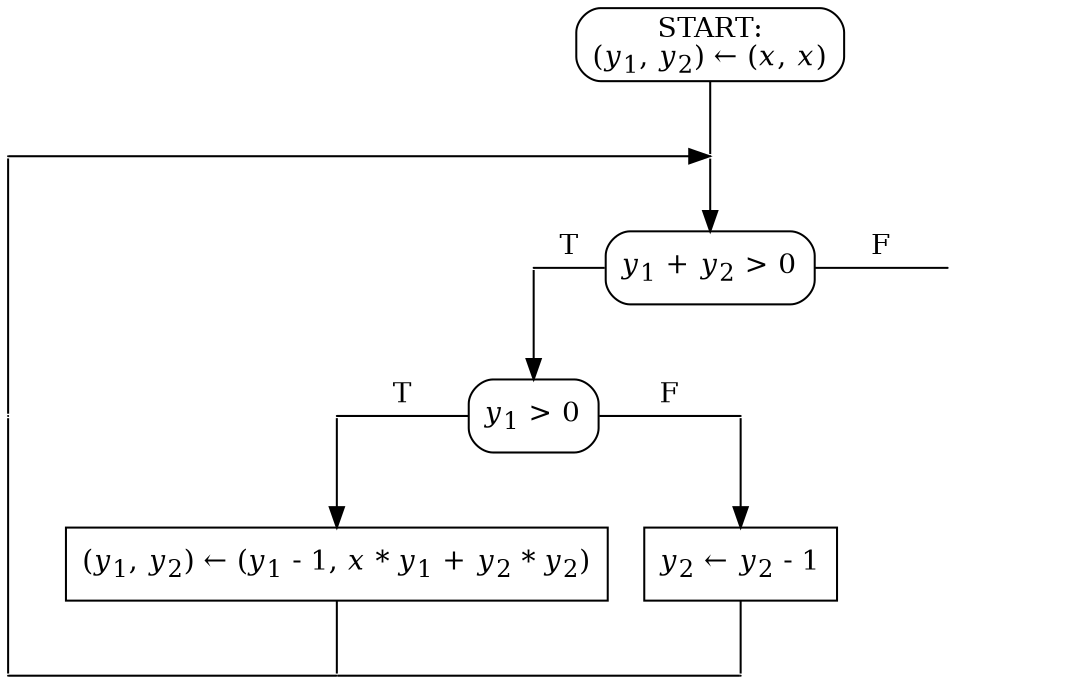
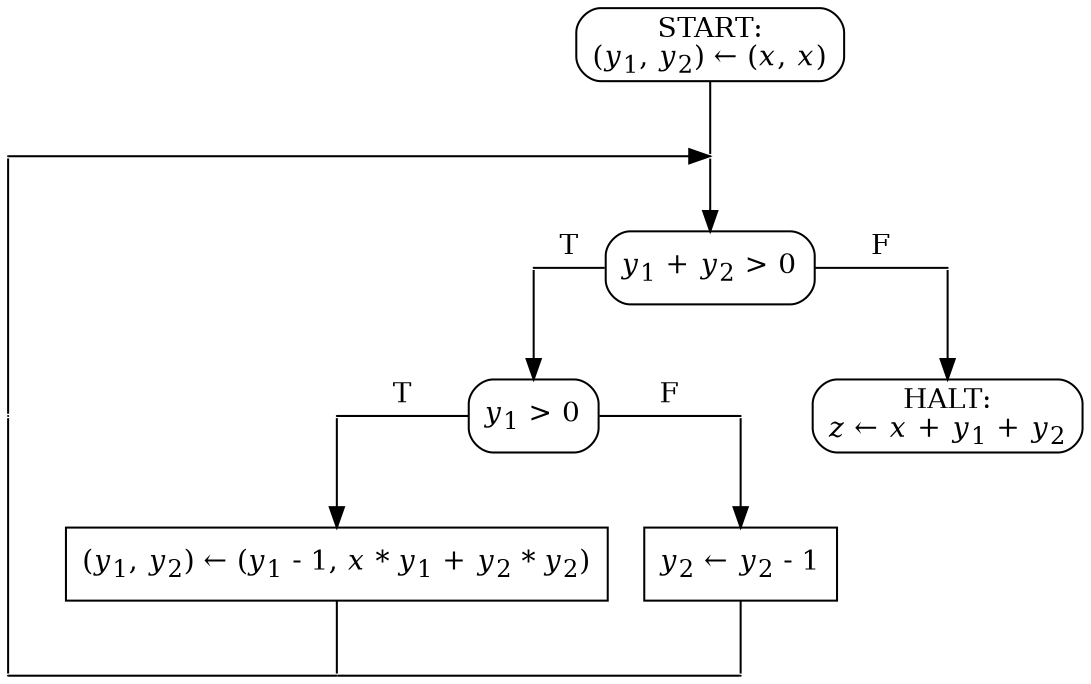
node "HALT:": added
